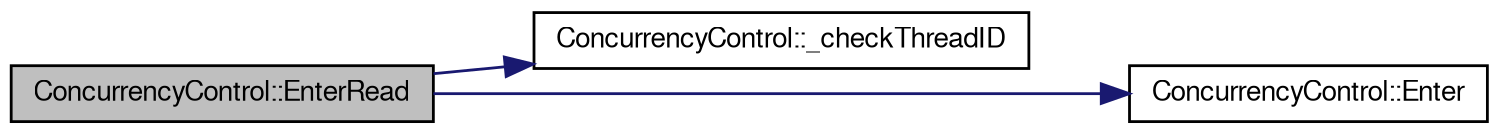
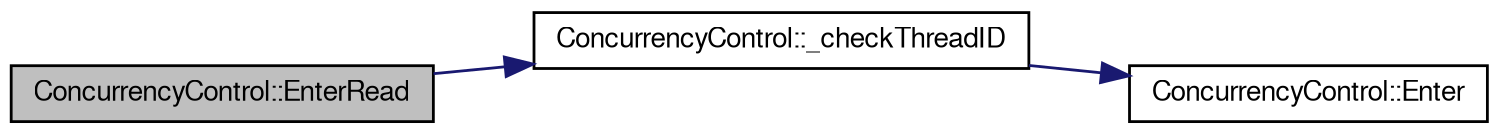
edge "ConcurrencyControl::EnterRead" -> "ConcurrencyControl::Enter": now "ConcurrencyControl::_checkThreadID" -> "ConcurrencyControl::Enter"
